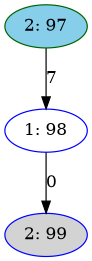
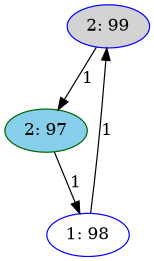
edge "2: 99" -> "2: 97": added, label "1"
edge "2: 97" -> "1: 98": label "7" -> "1"
edge "1: 98" -> "2: 99": label "0" -> "1"
